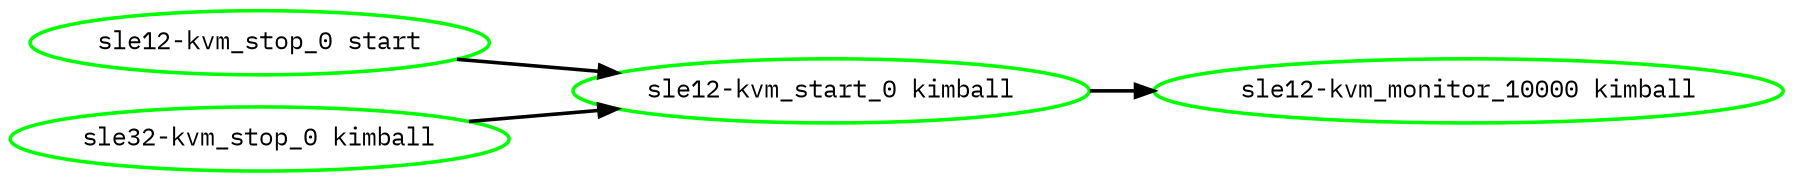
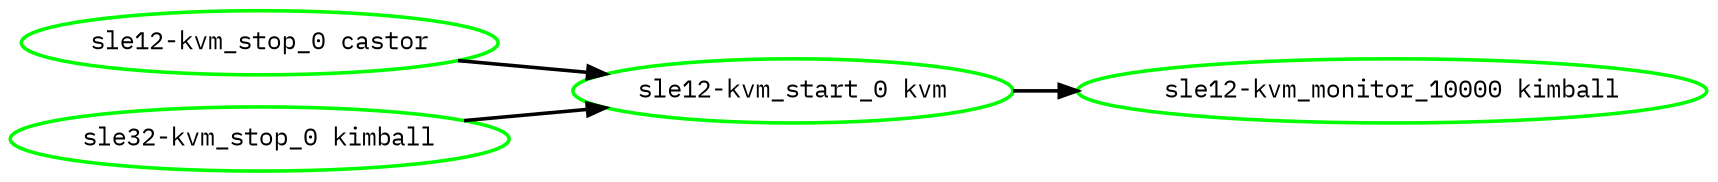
node "sle12-kvm_stop_0 start": label "sle12-kvm_stop_0 start" -> "sle12-kvm_stop_0 castor"
node "sle12-kvm_start_0 kimball": label "sle12-kvm_start_0 kimball" -> "sle12-kvm_start_0 kvm"
